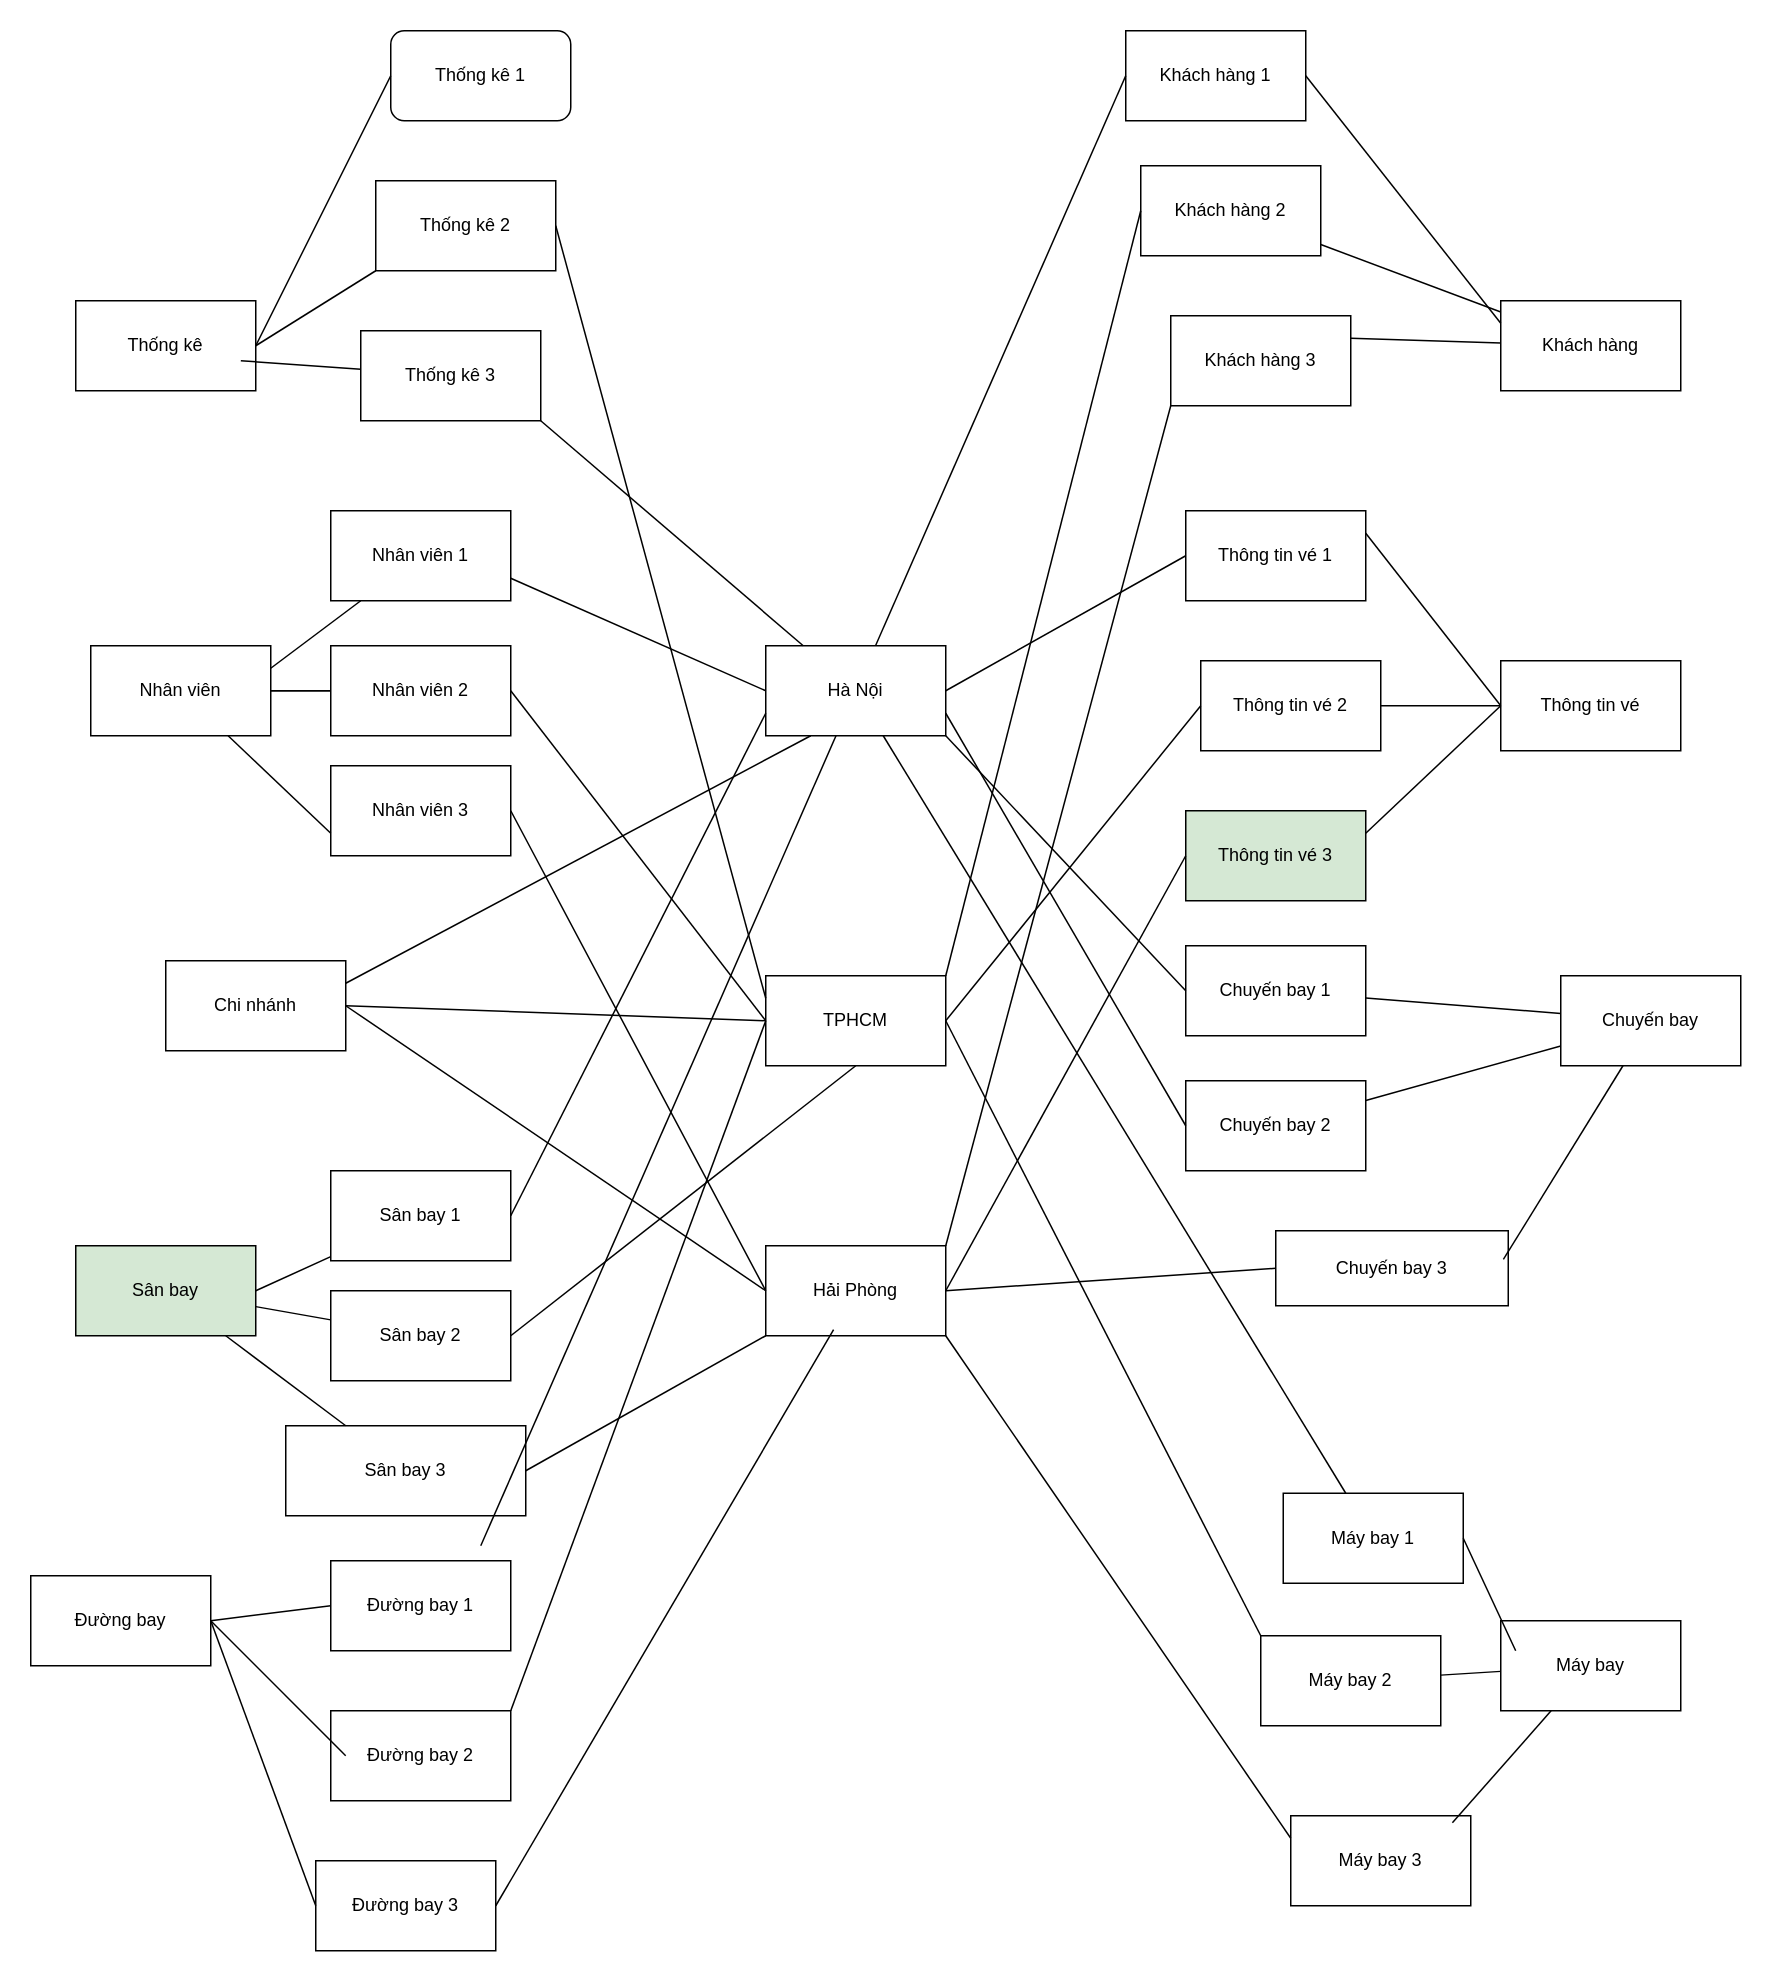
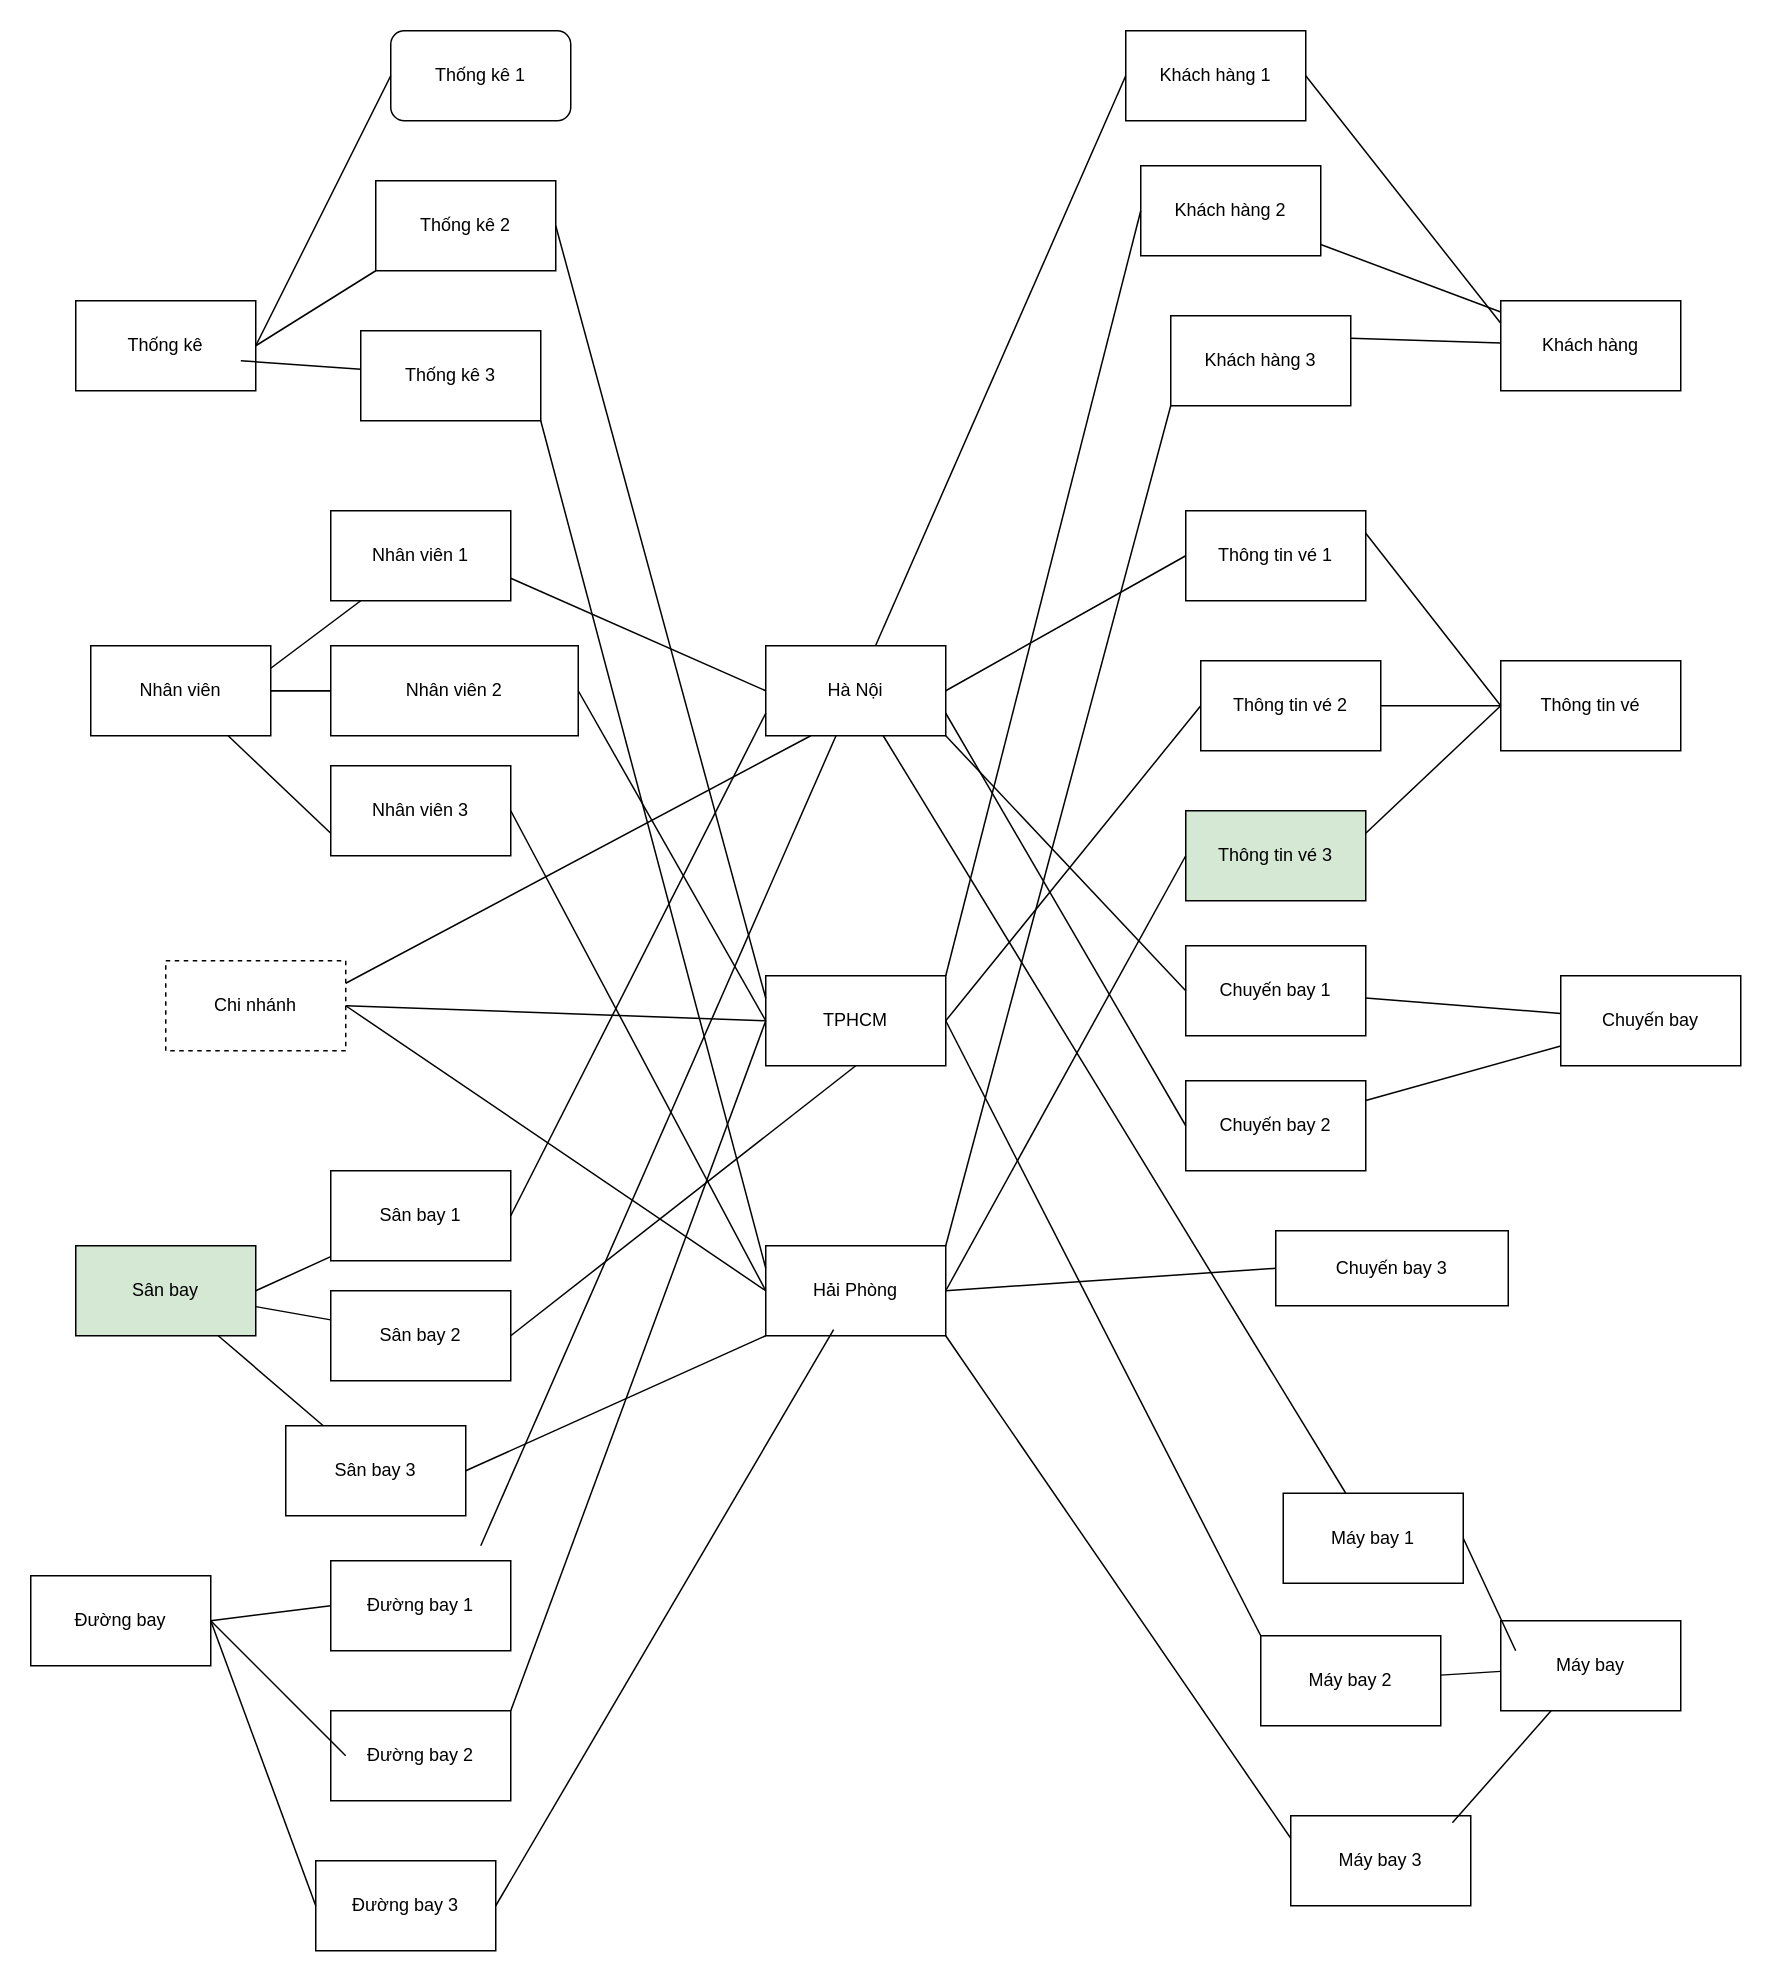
edge "Thống kê 3" -- "Hà Nội": now "Thống kê 3" -- "Hải Phòng"
node "Nhân viên 2": size 180x90 -> 248x90
node "Chi nhánh": style solid -> dashed
edge "Chuyến bay" -- "Chuyến bay 3": removed
node "Sân bay 3": size 240x90 -> 180x90
